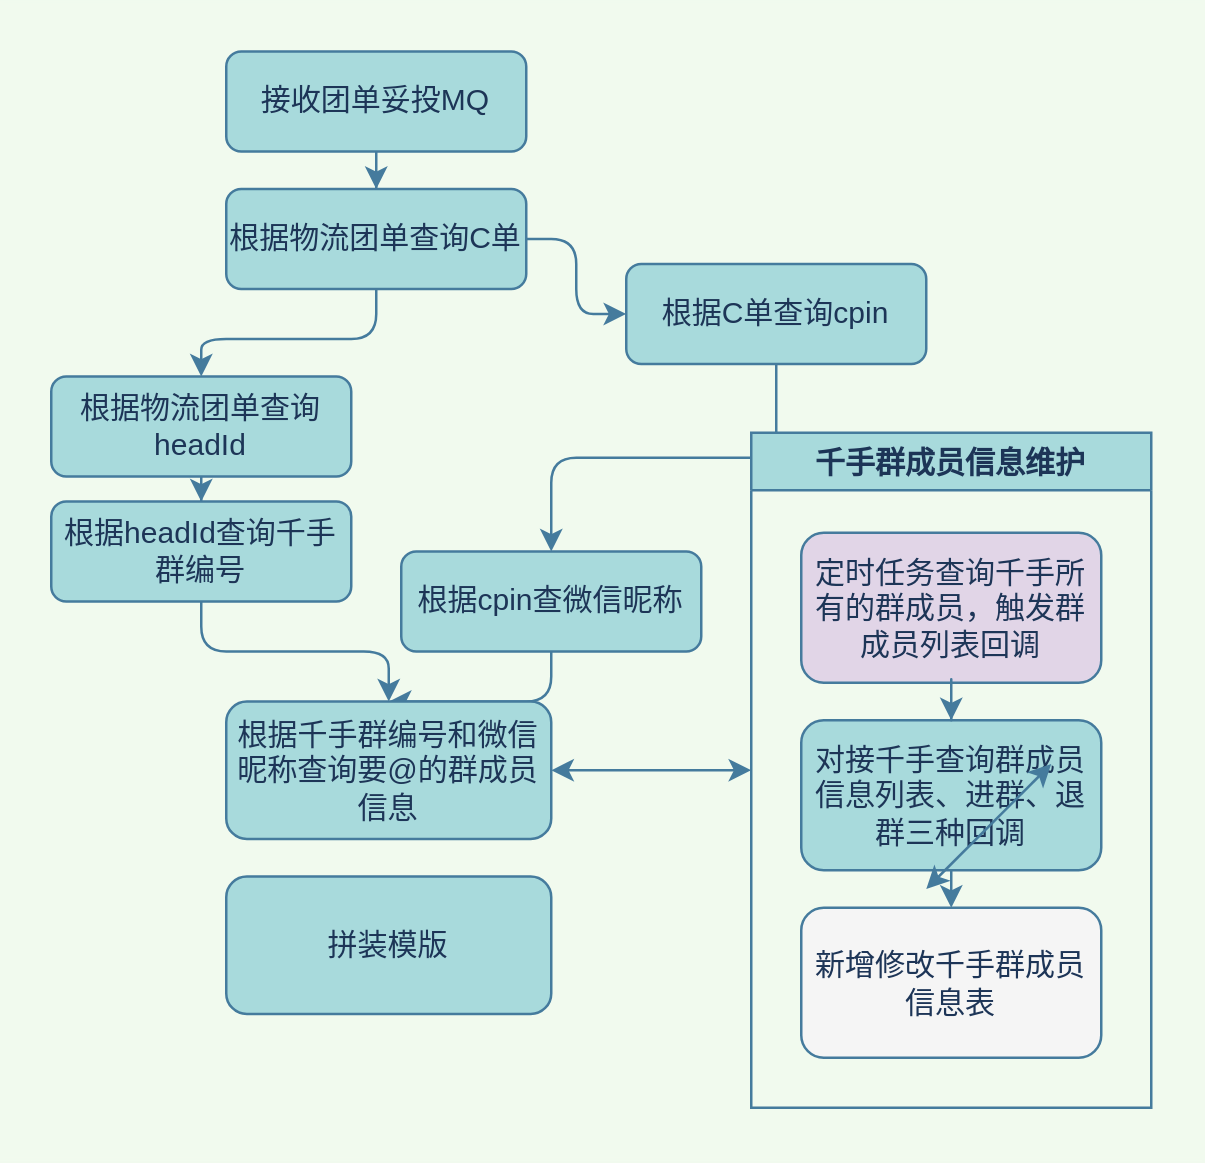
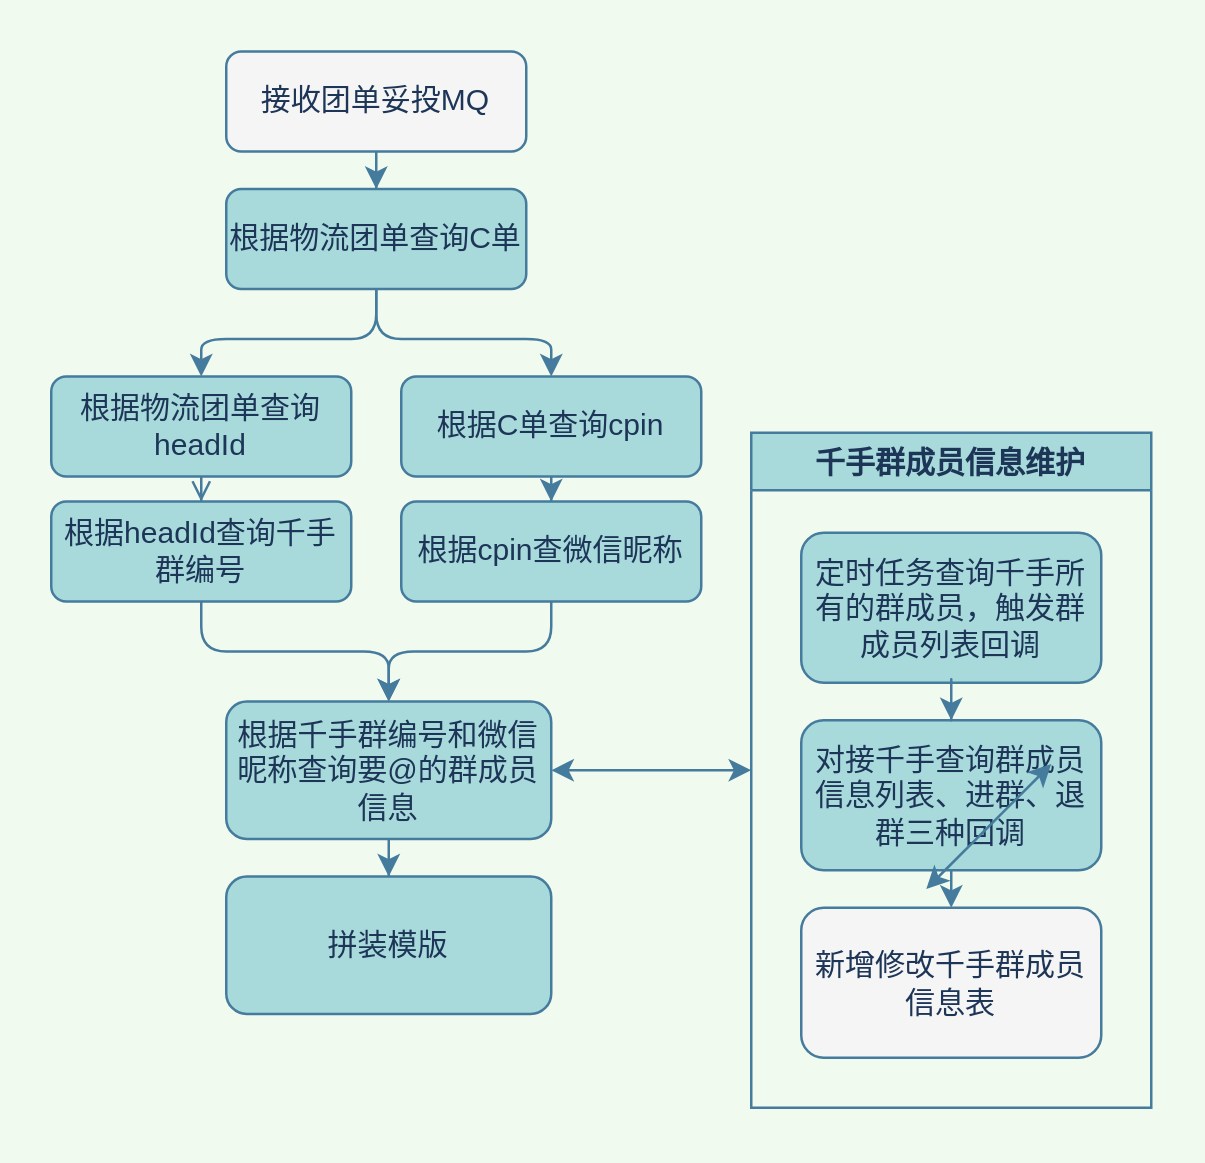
node "接收团单妥投MQ": fillcolor #a8dadc -> #f5f5f5
node "根据C单查询cpin": moved (776, 314) -> (551, 426)
edge "根据物流团单查询headId" -> "根据headId查询千手群编号": arrowhead classic -> open
node "根据cpin查微信昵称": moved (551, 601) -> (551, 551)
node "定时任务查询千手所有的群成员，触发群成员列表回调": fillcolor #e1d5e7 -> #a8dadc
edge "根据千手群编号和微信昵称查询要@的群成员信息" -> "拼装模版": added
